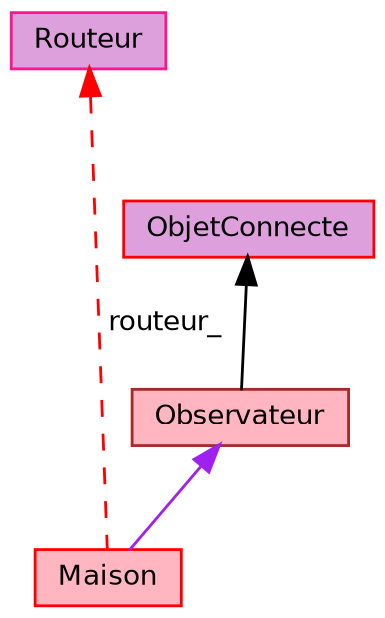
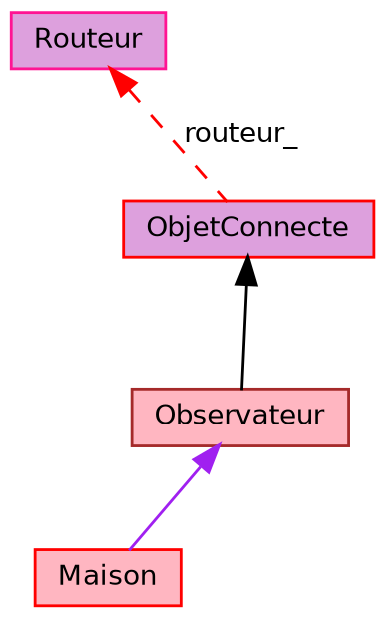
edge "Maison" -> "Routeur": now "ObjetConnecte" -> "Routeur"
